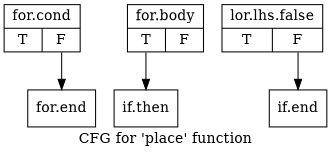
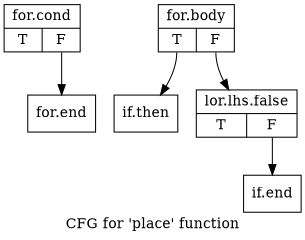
edge "for.body" -> "lor.lhs.false": added
